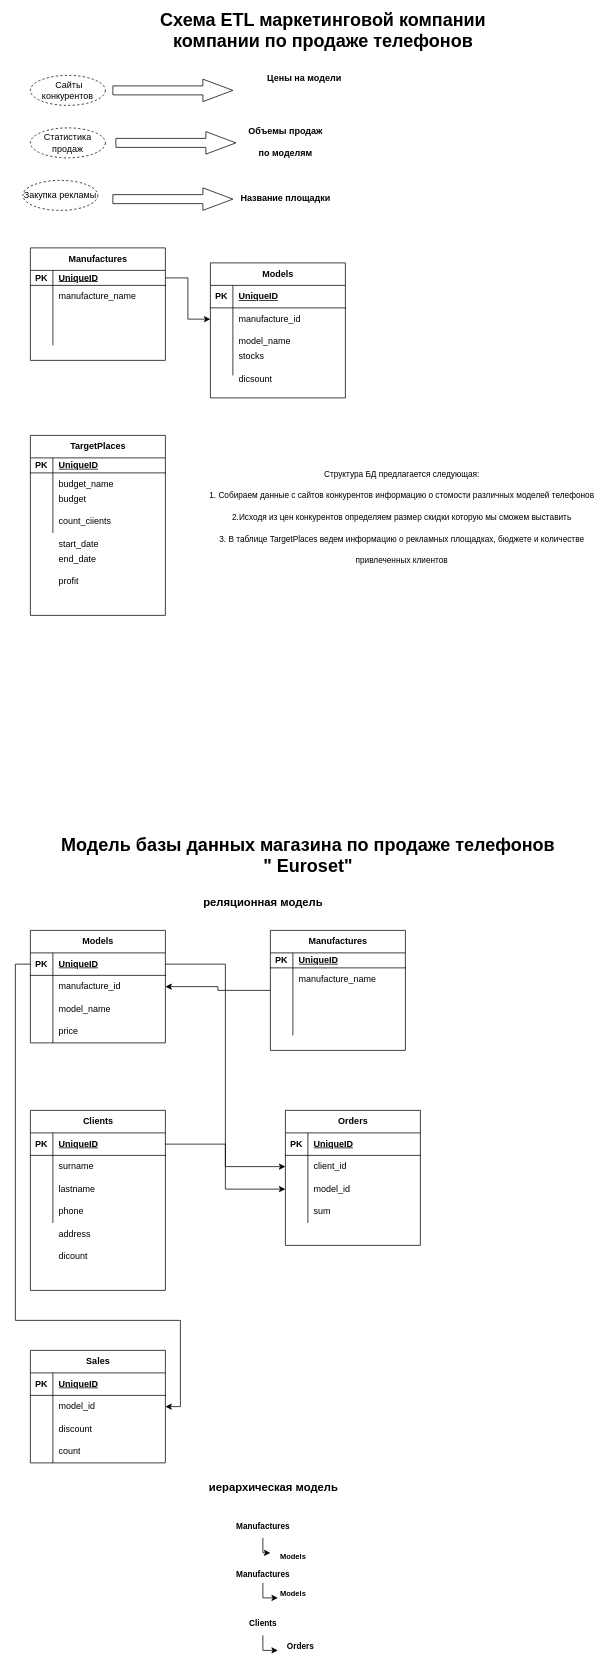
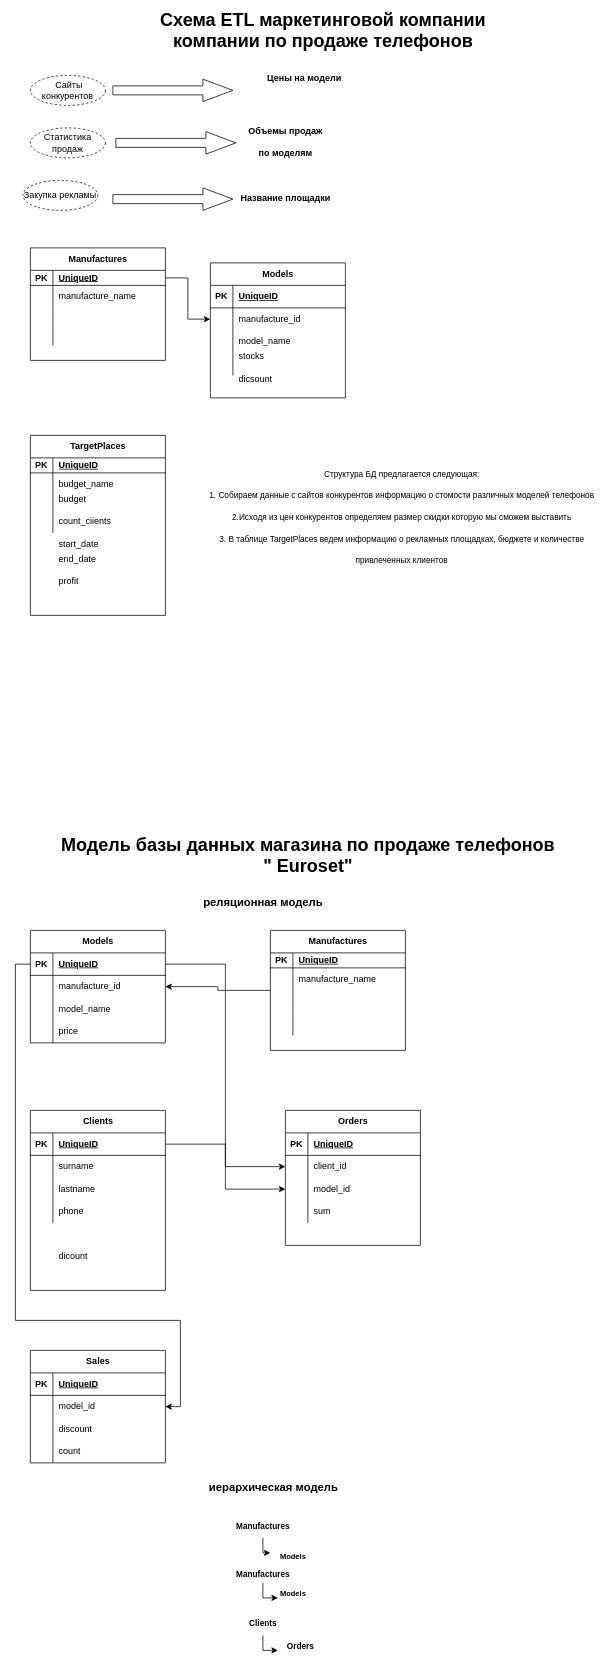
node "address": removed
